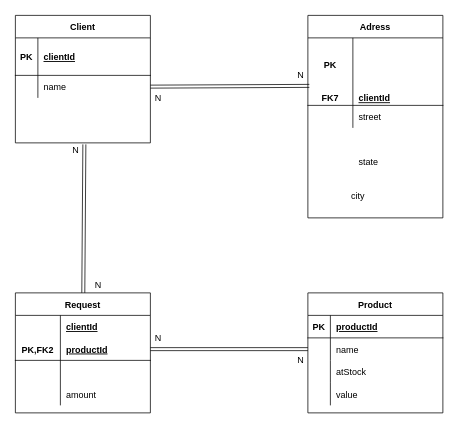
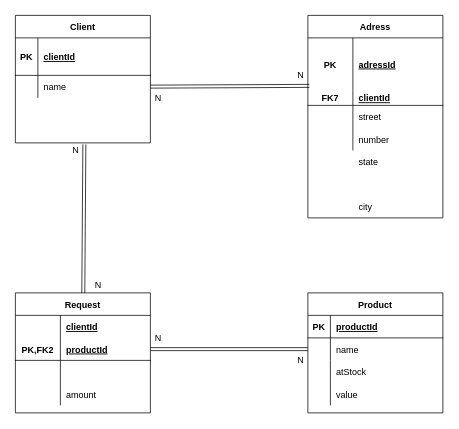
node "adressId": added
node "number": added
node "city": moved (390, 195) -> (398, 207)
